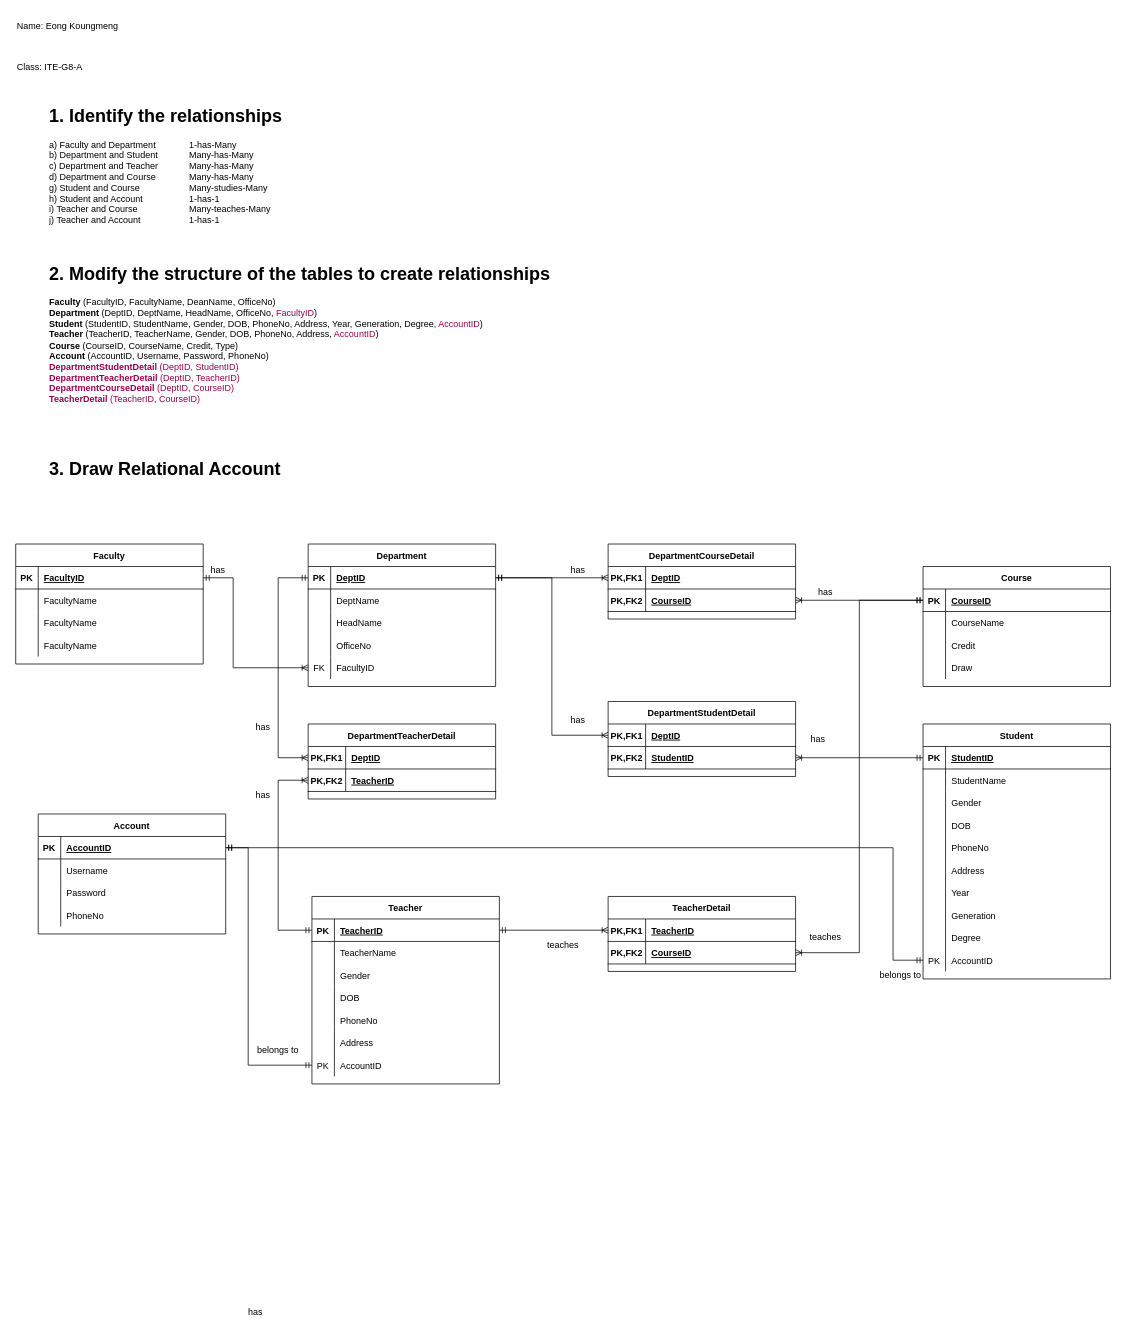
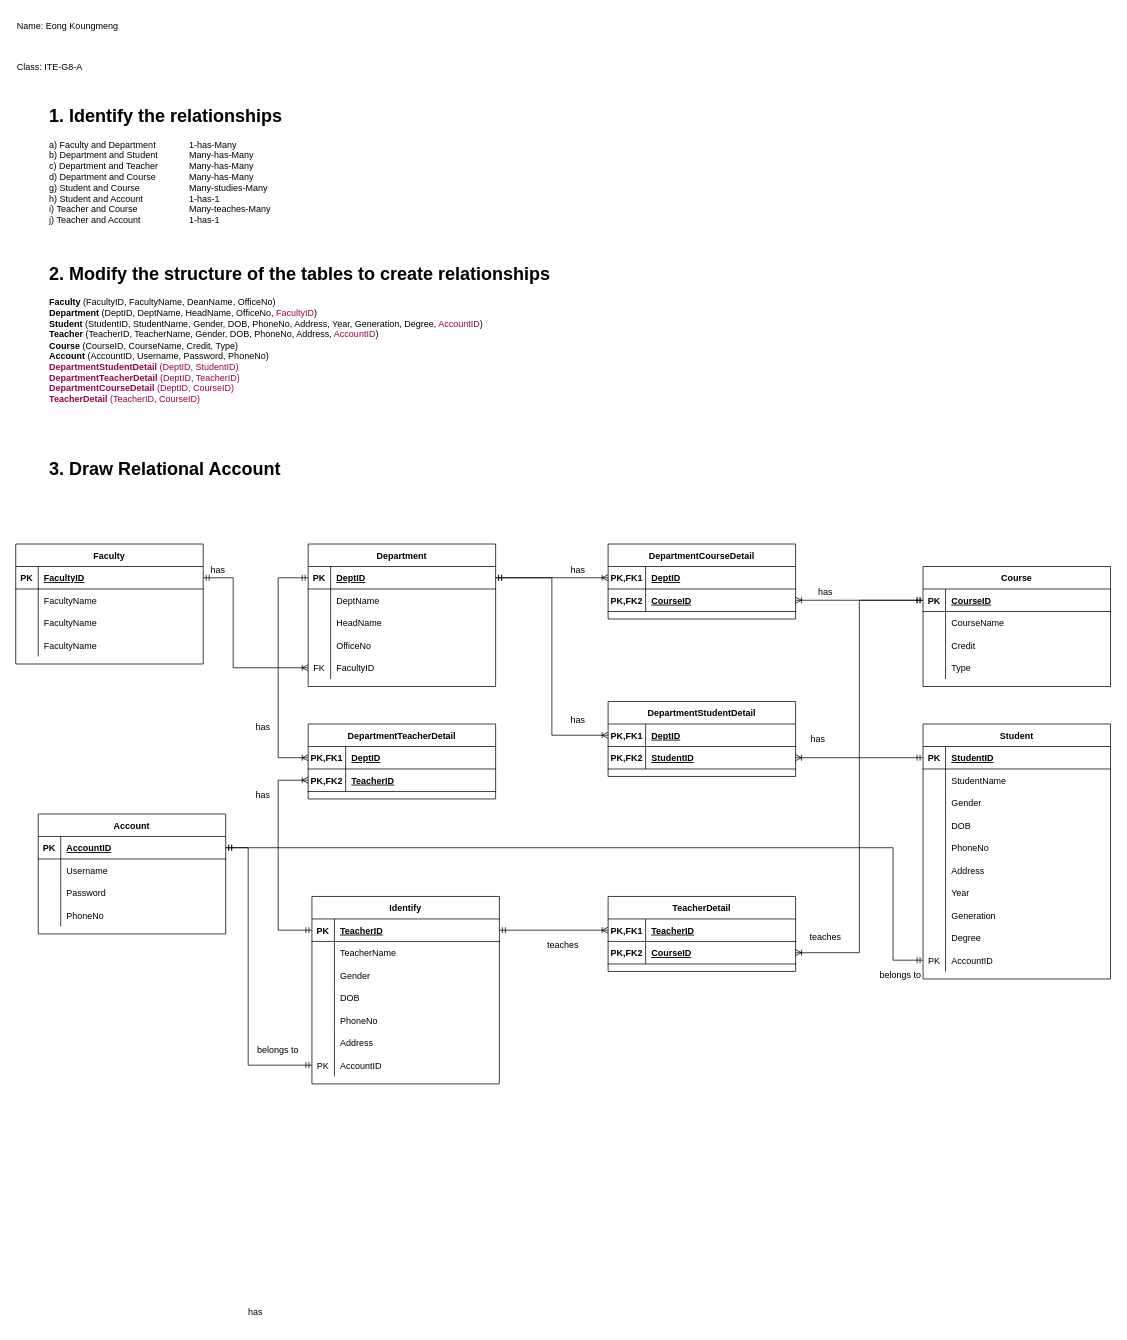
node "Draw": label "Draw" -> "Type"
node "Teacher": label "Teacher" -> "Identify"
